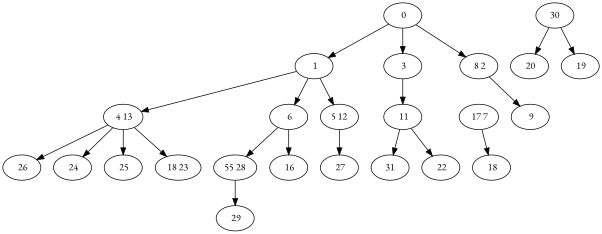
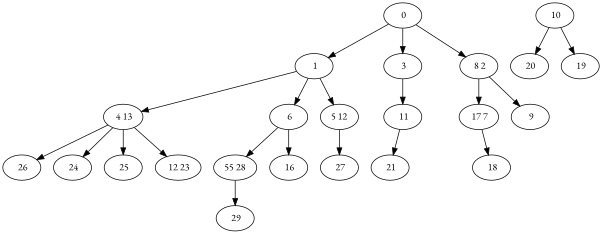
node "30": label "30" -> "10"
edge "8 2" -> "17 7": added
node "18 23": label "18 23" -> "12 23"
node "31": label "31" -> "21"
node "22": removed
